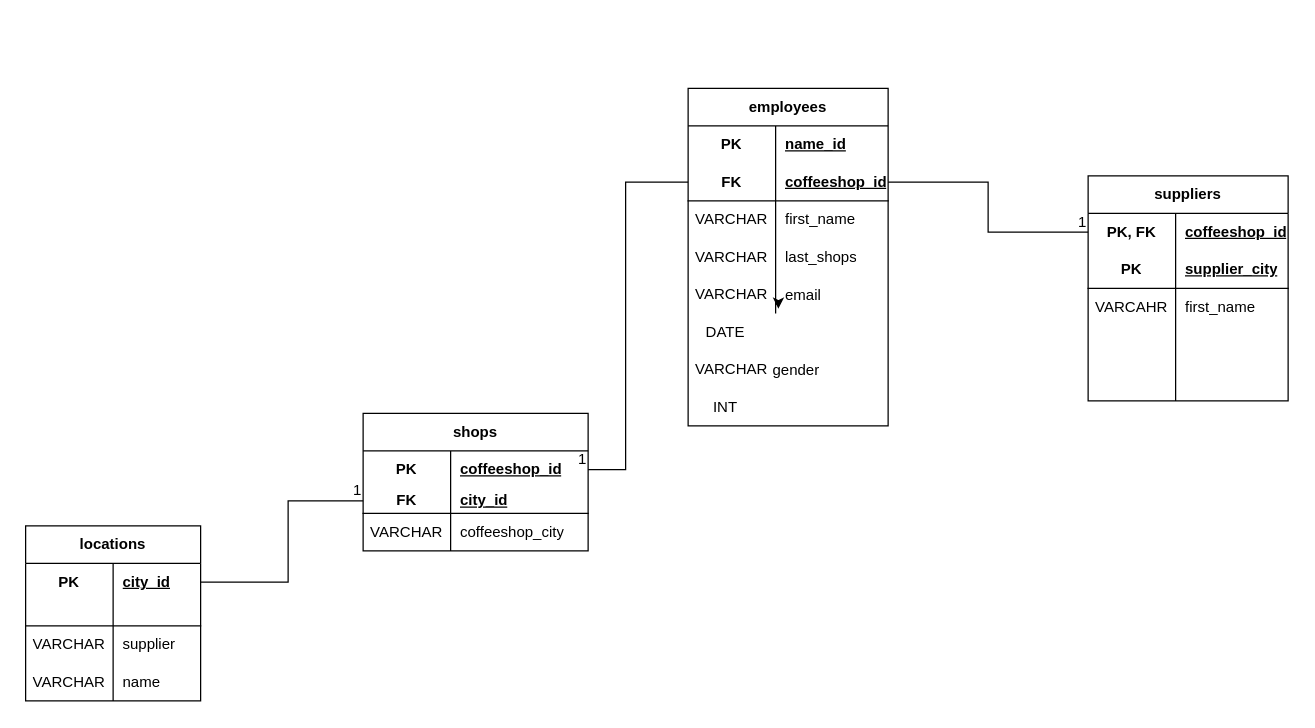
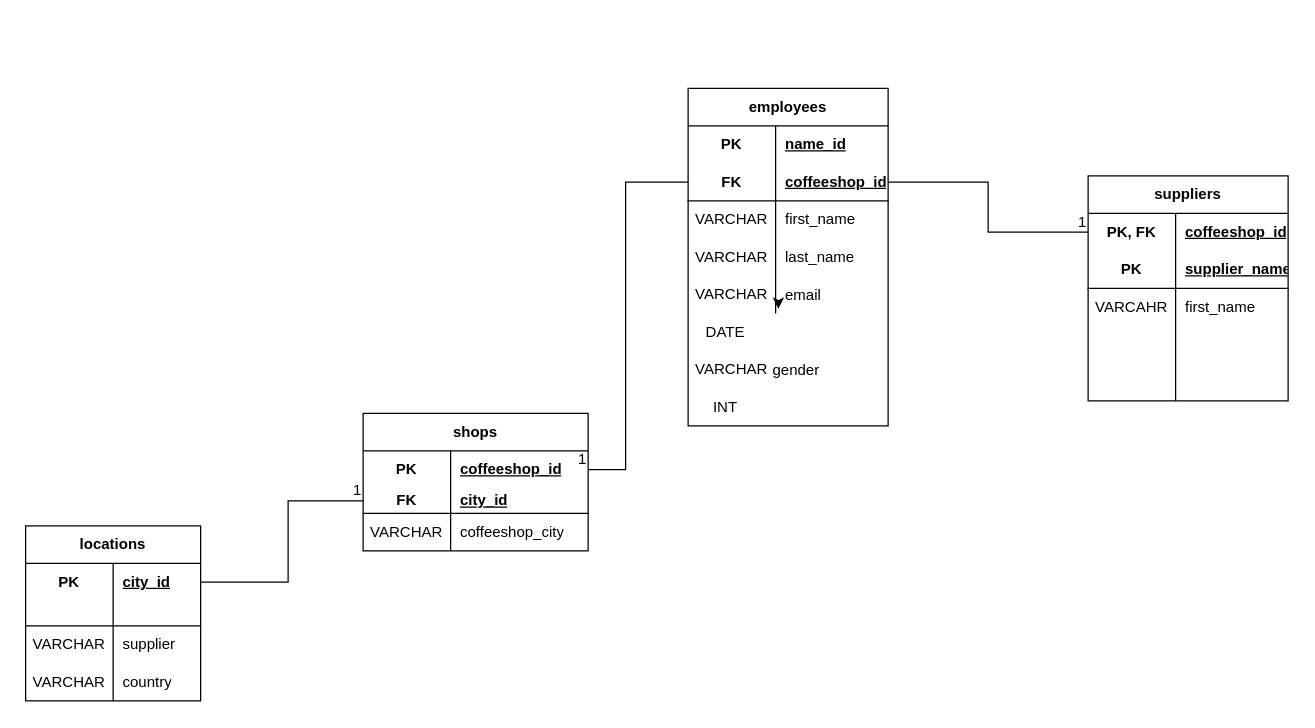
node "last_shops": label "last_shops" -> "last_name"
node "supplier_city": label "supplier_city" -> "supplier_name"
node "name": label "name" -> "country"
